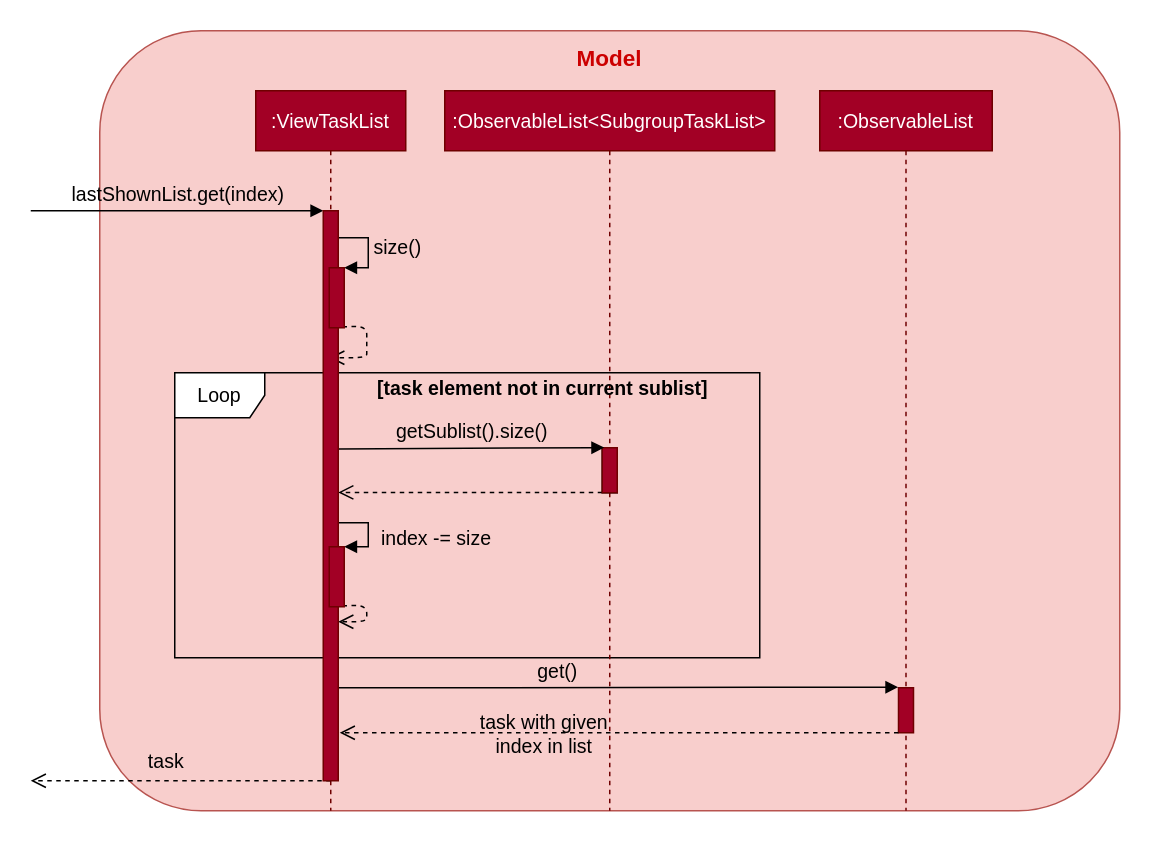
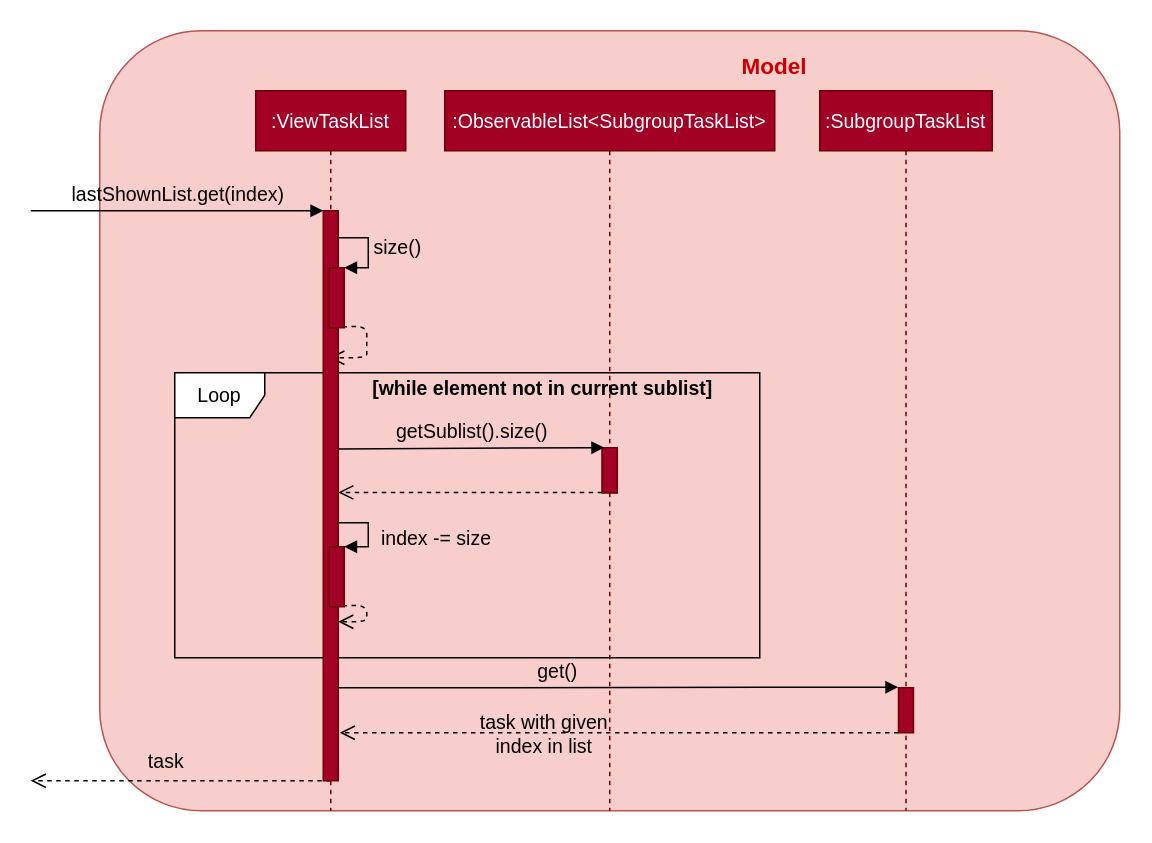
node "Model": moved (610, 58) -> (775, 65)
node ":ObservableList": label ":ObservableList" -> ":SubgroupTaskList"
node "[task element not in current sublist]": label "[task element not in current sublist]" -> "[while element not in current sublist]"
